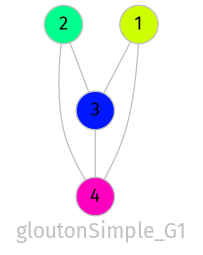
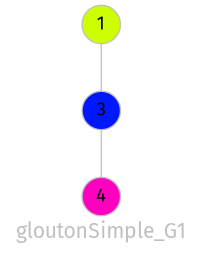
node "2": removed
edge "1" -- "4": removed
